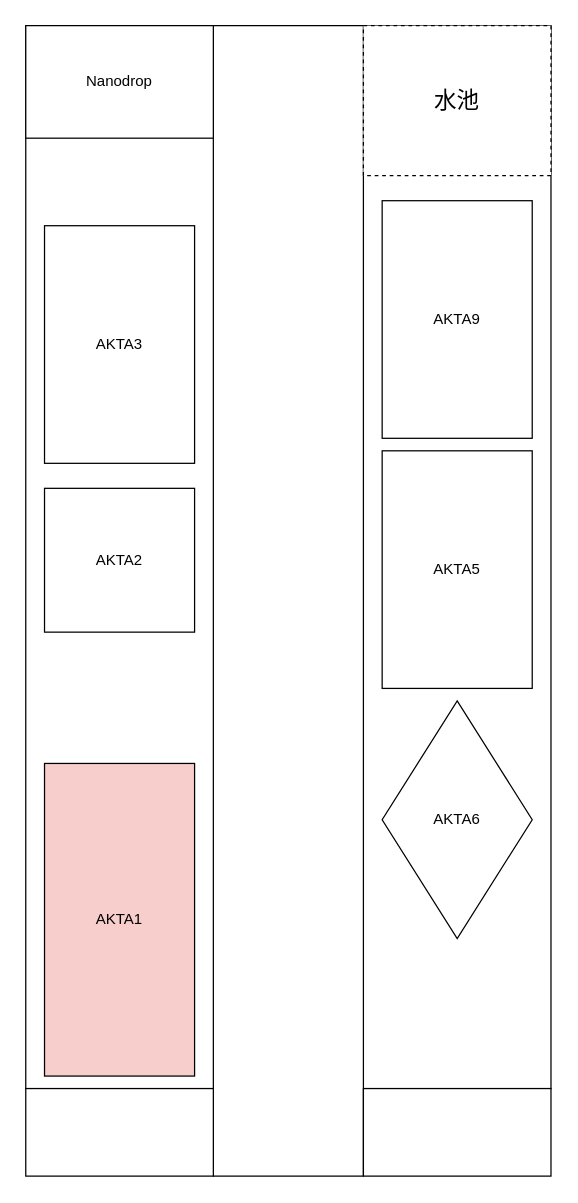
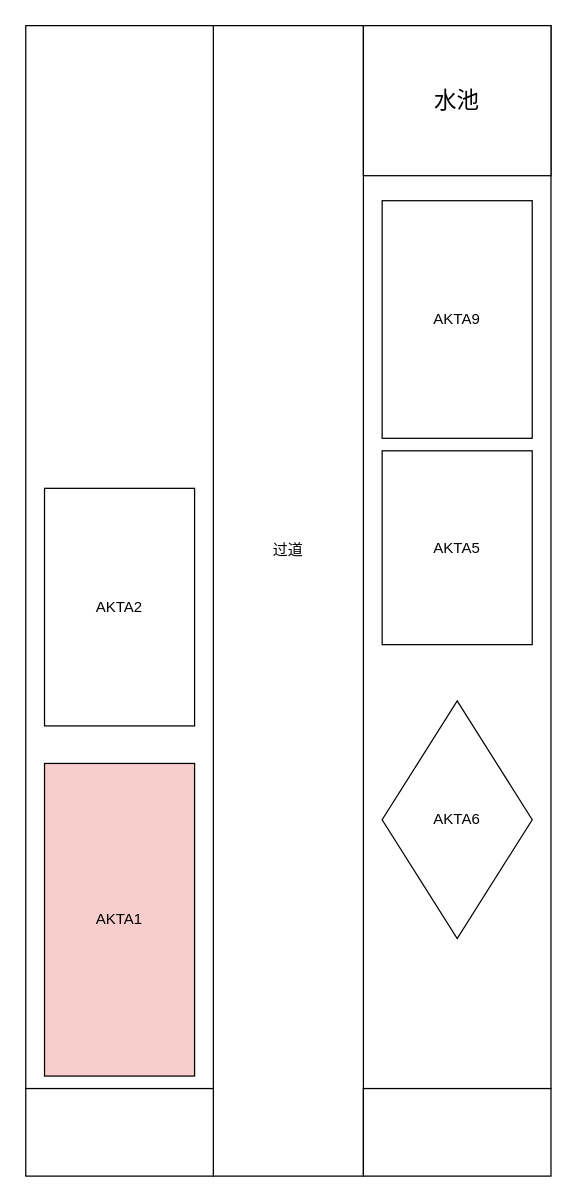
node "Nanodrop": removed
node "水池": style dashed -> solid
node "AKTA3": removed
node "过道": added
node "AKTA2": size 150x144 -> 150x238
node "AKTA5": size 150x238 -> 150x194
